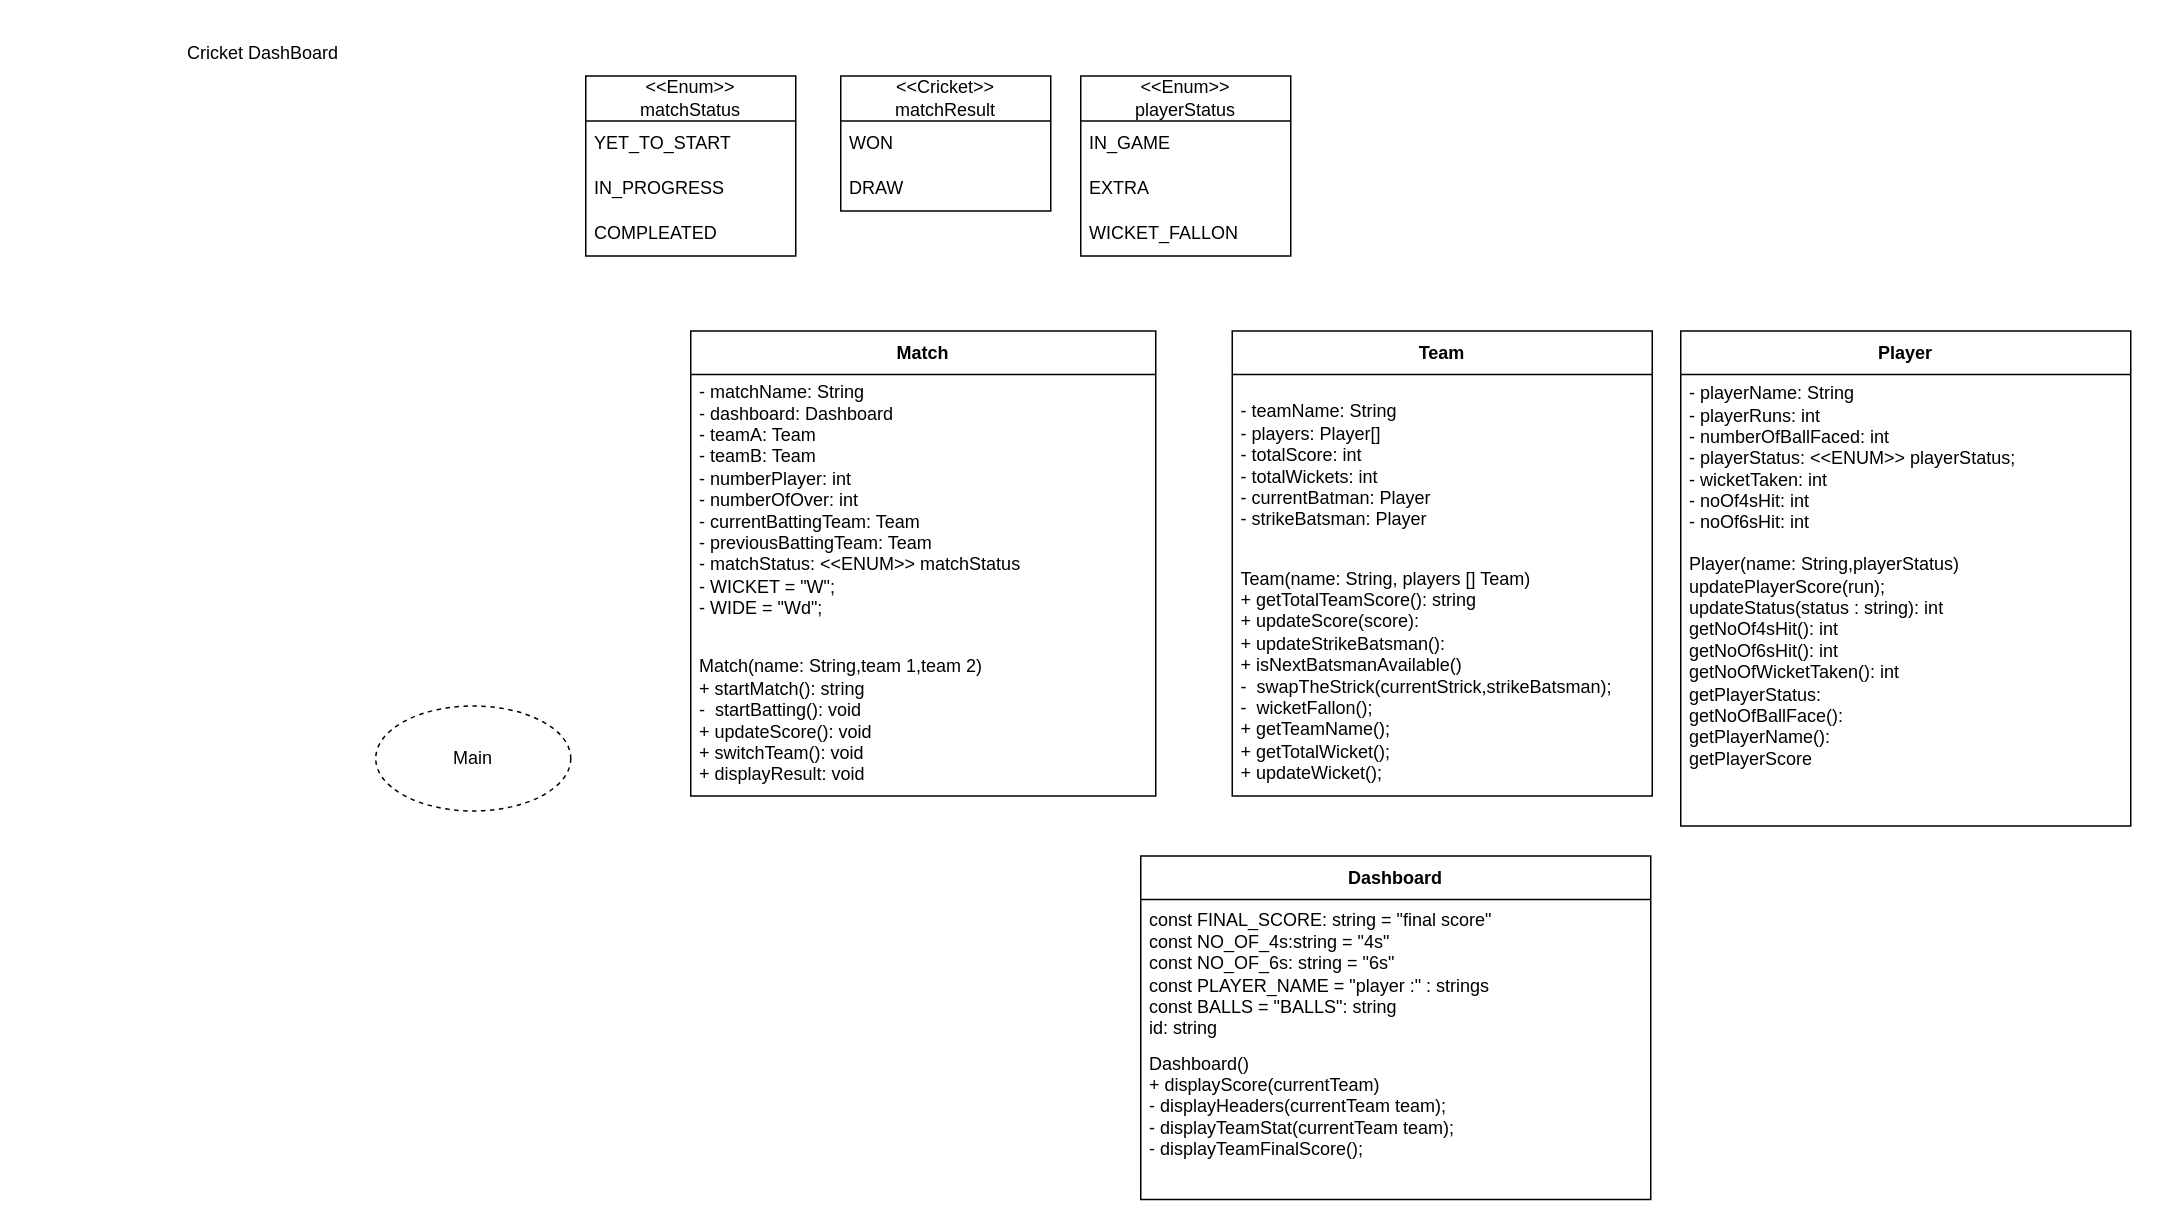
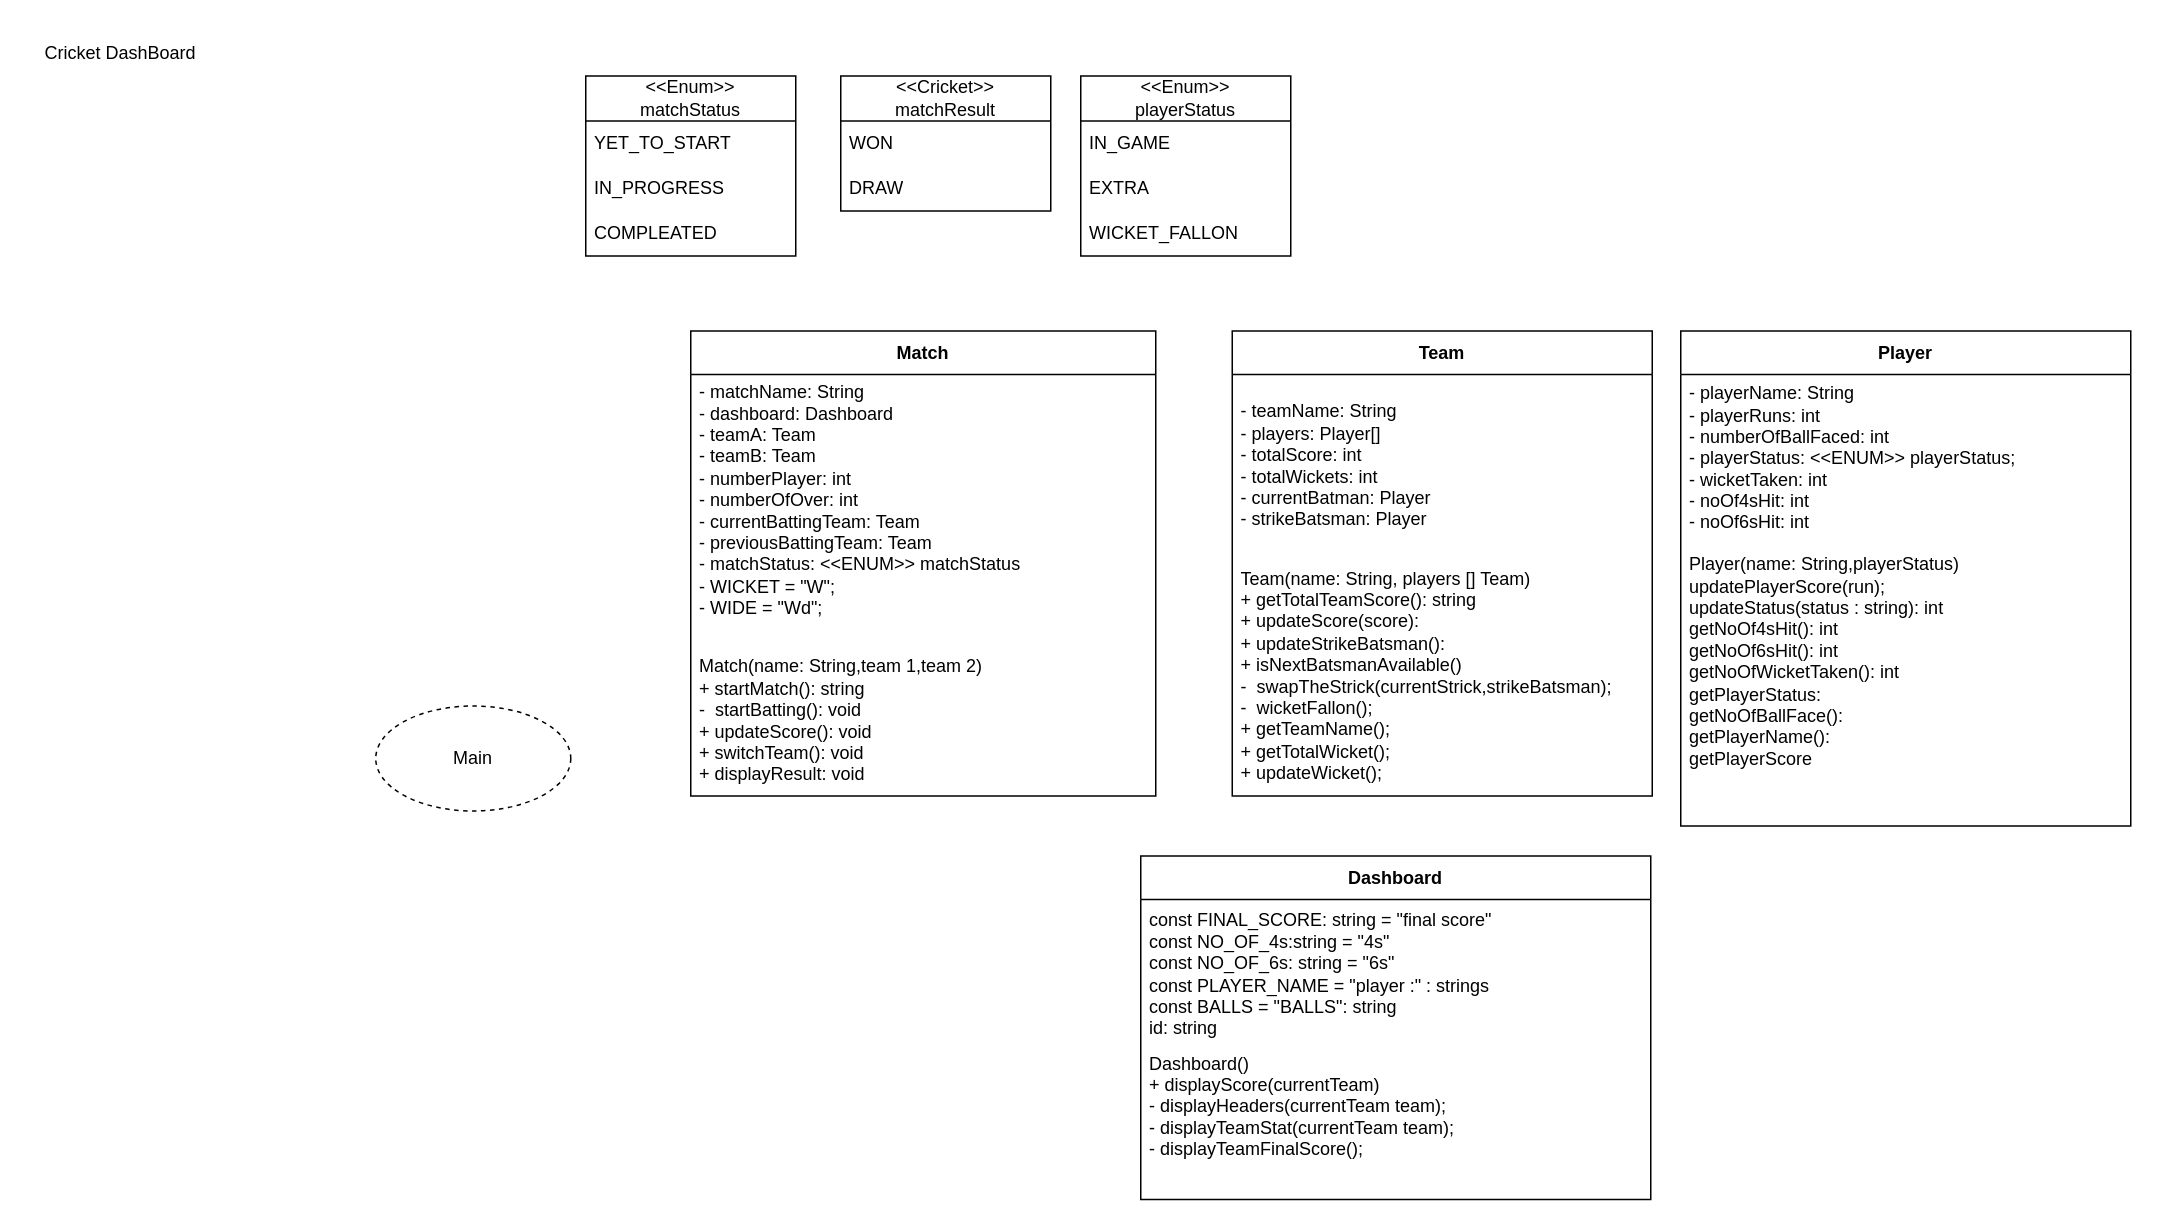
node "Cricket DashBoard": moved (263, 53) -> (121, 53)
